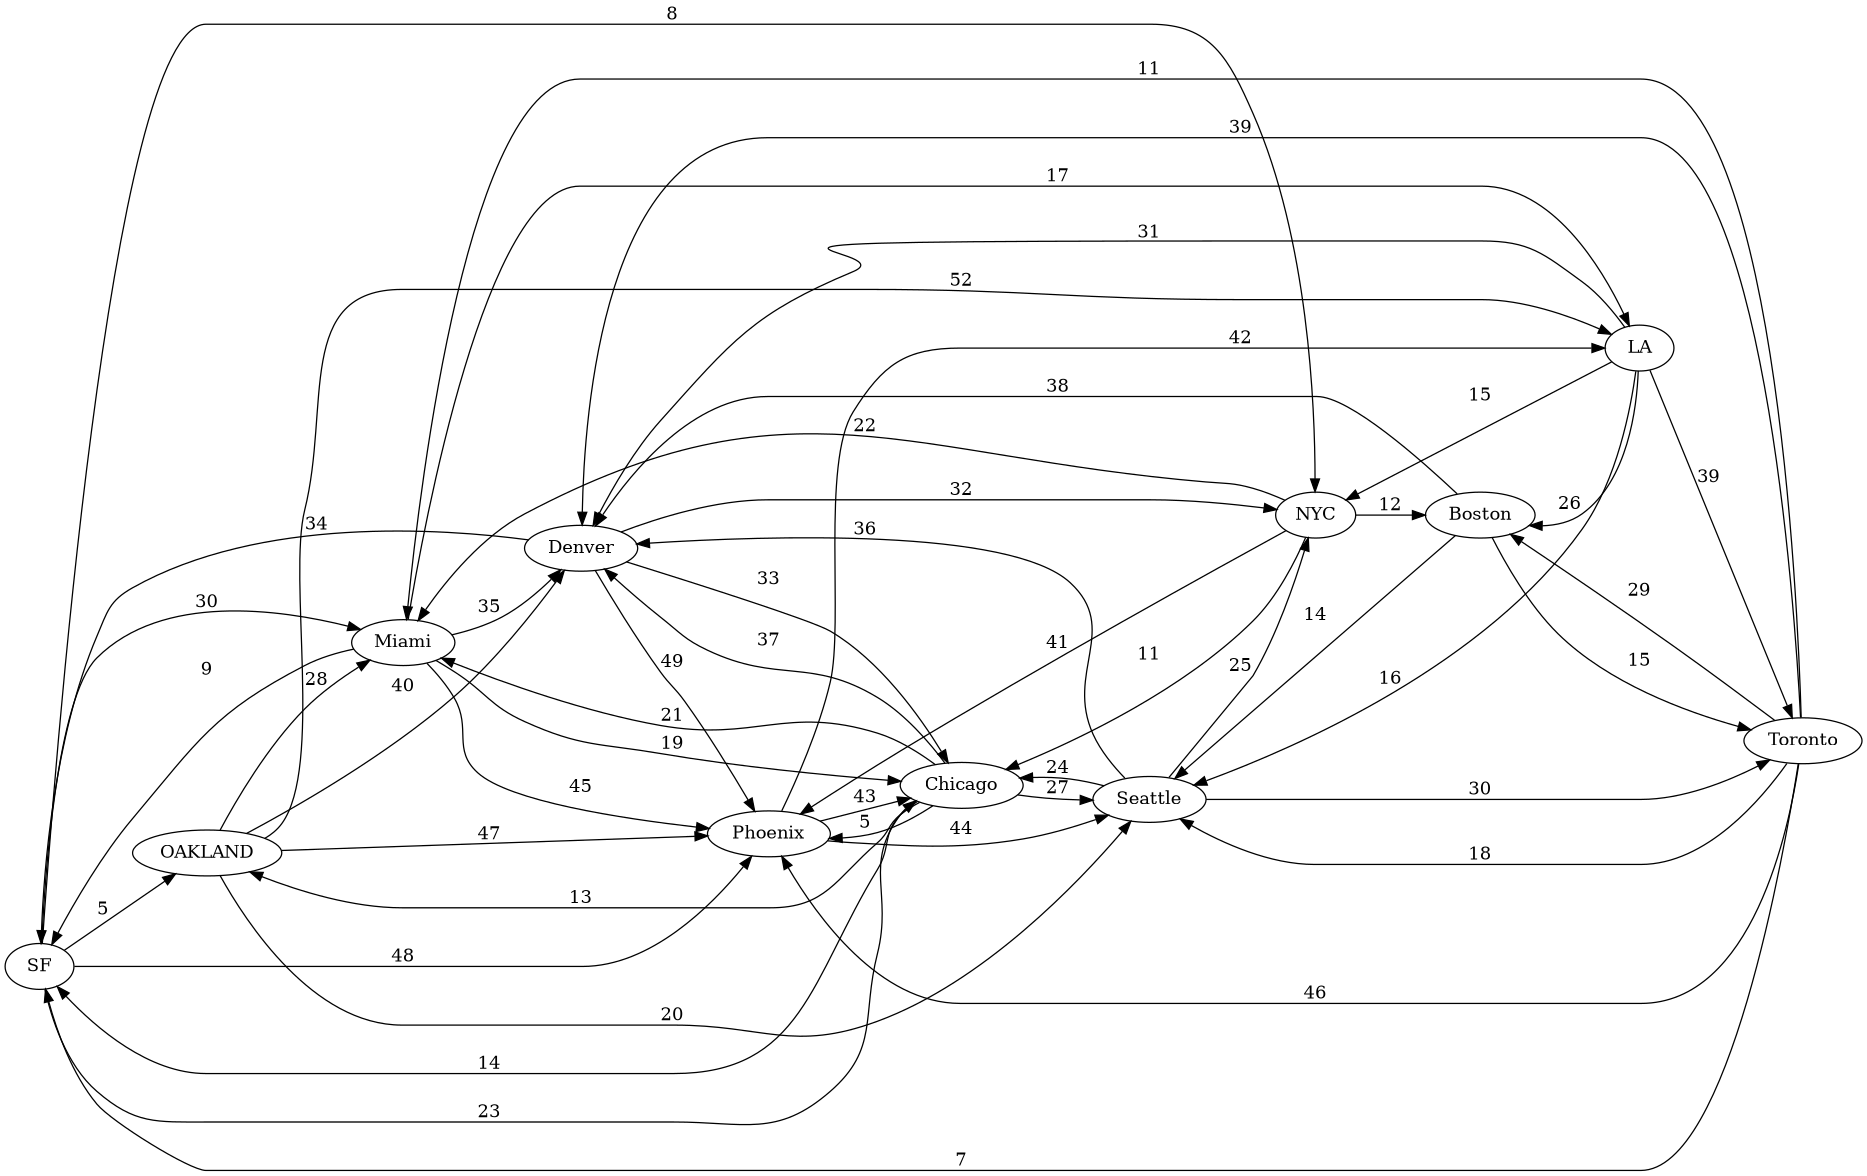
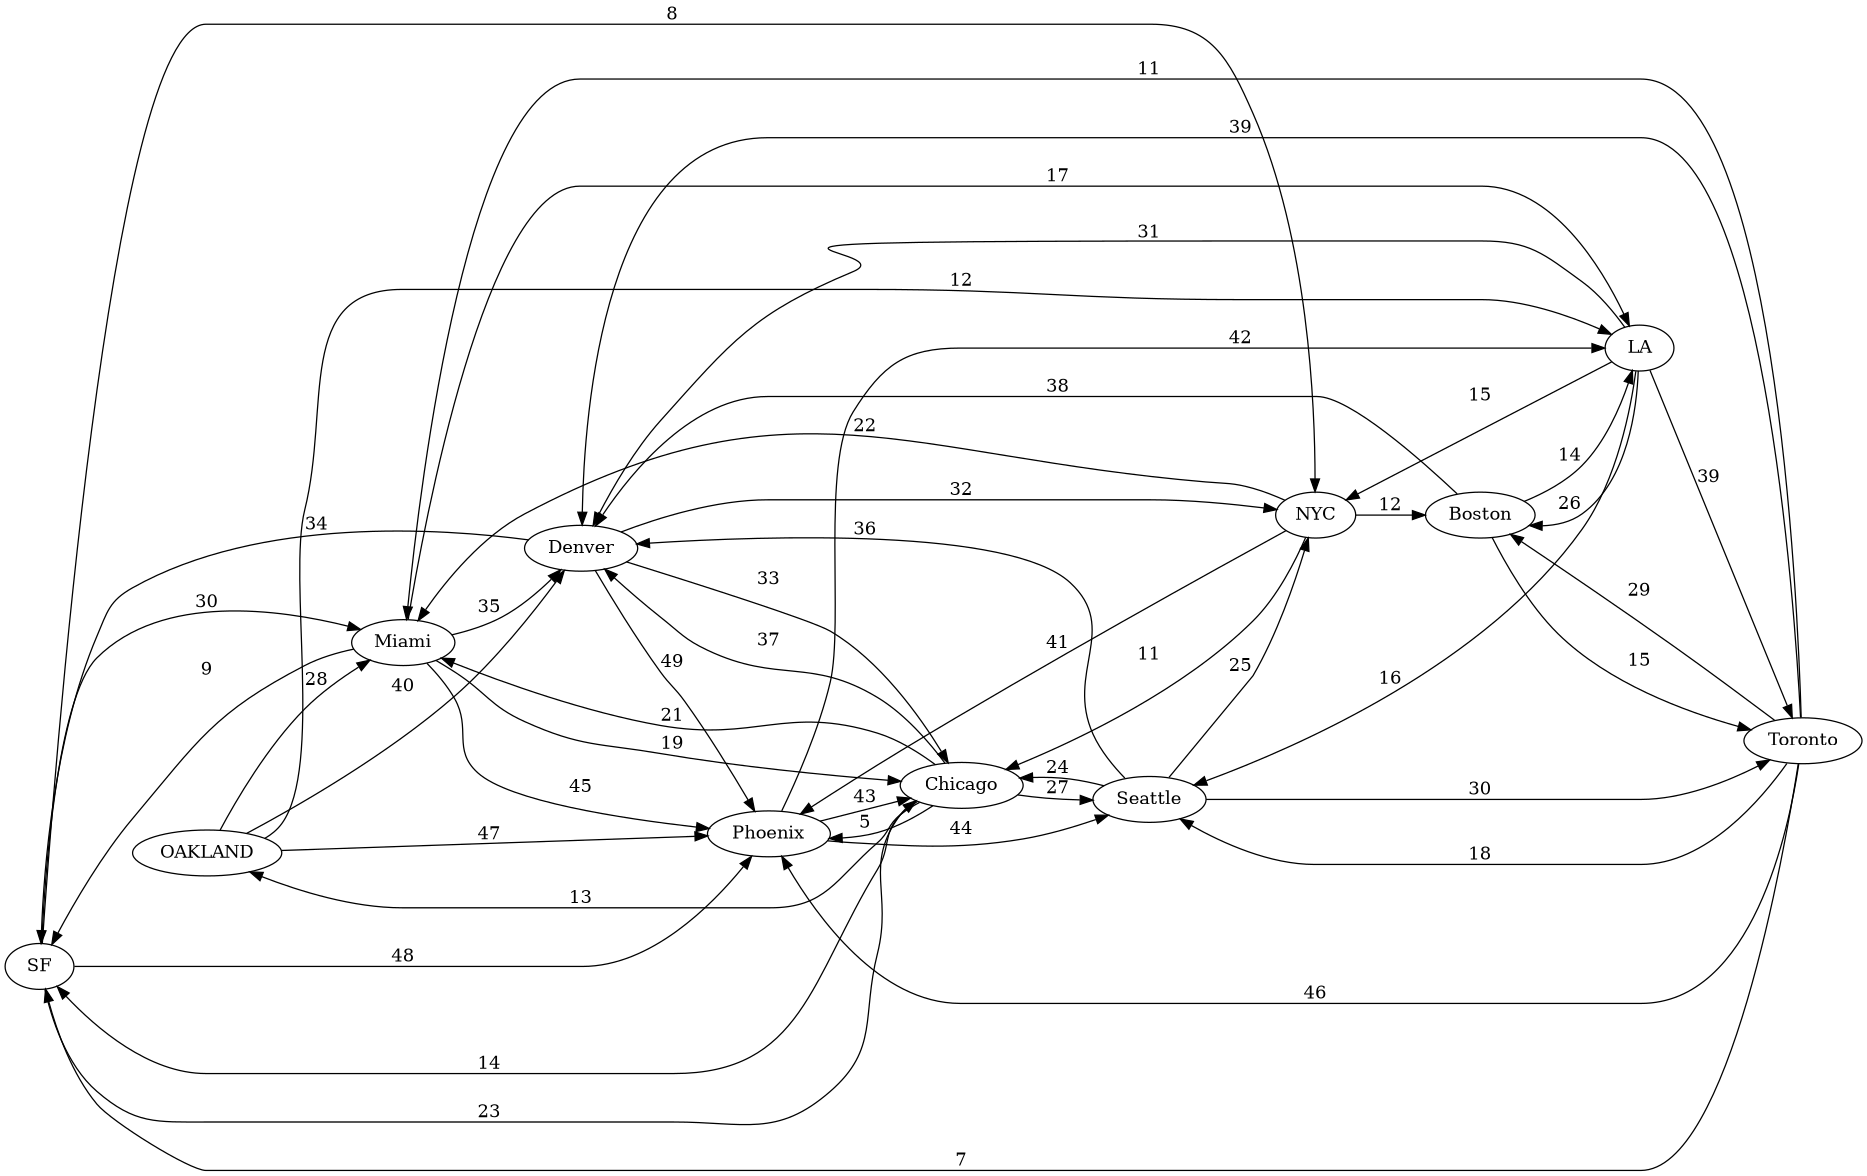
edge "OAKLAND" -> "LA": label "52" -> "12"
edge "Boston" -> "Seattle": now "Boston" -> "LA"
edge "SF" -> "OAKLAND": removed, label "5"
edge "OAKLAND" -> "Seattle": removed, label "20"
